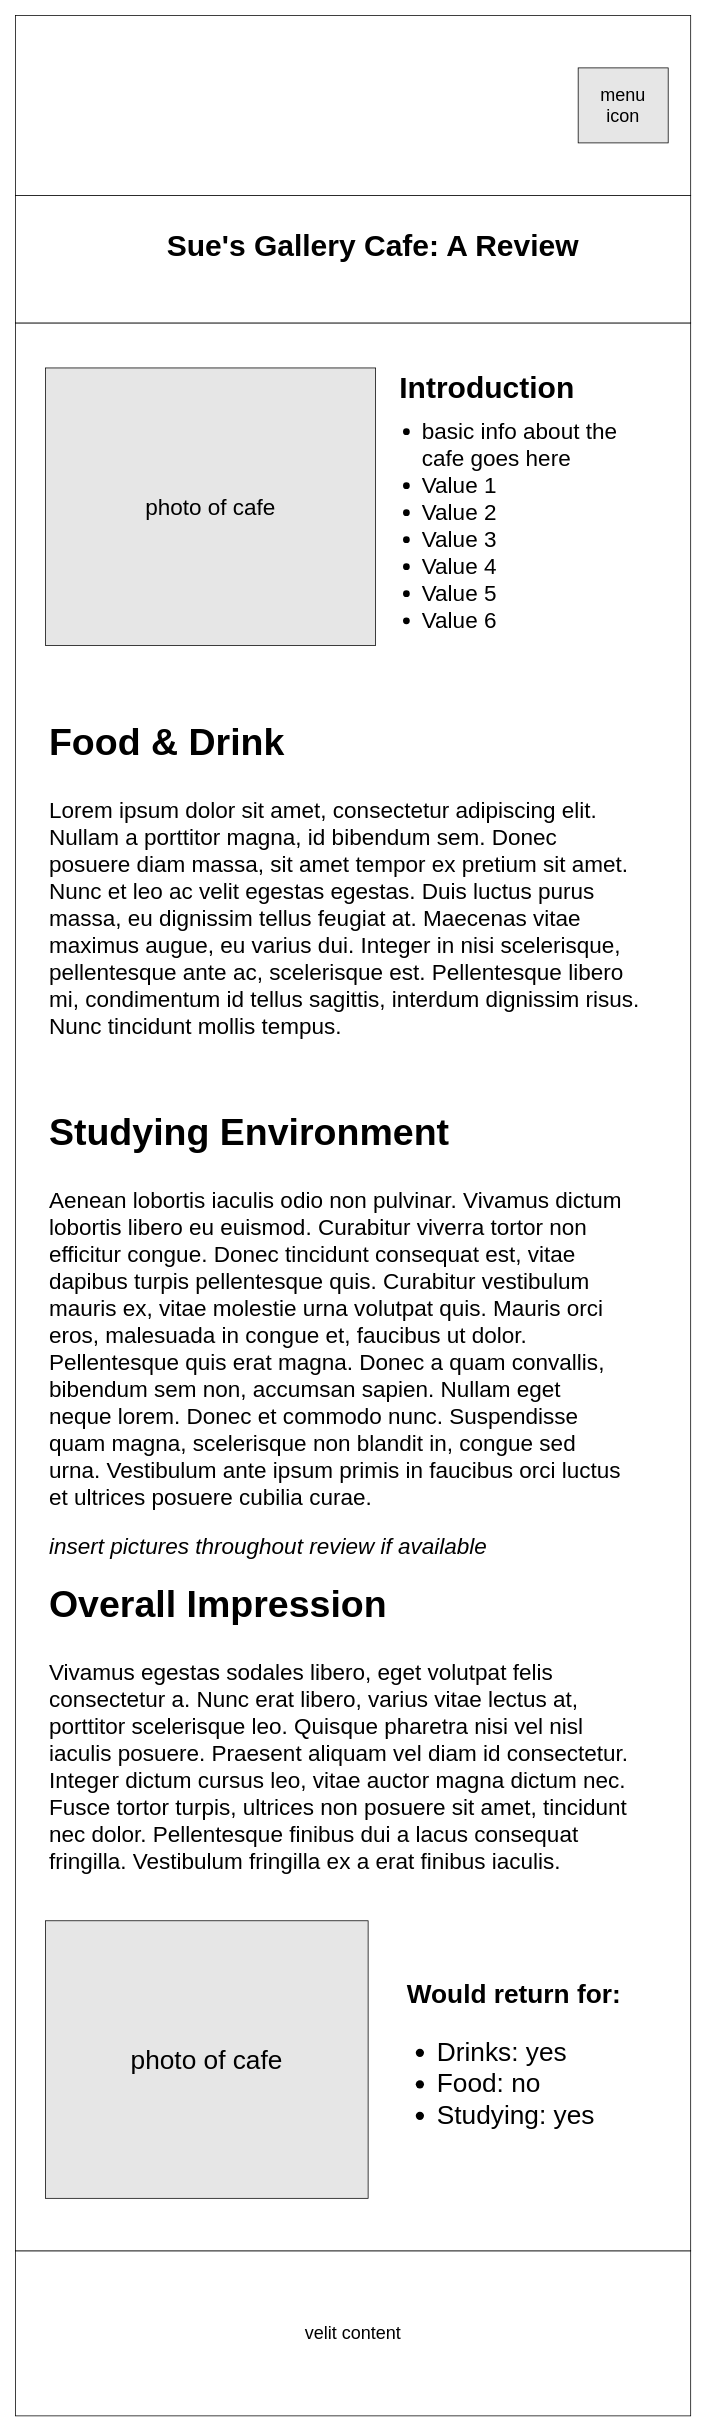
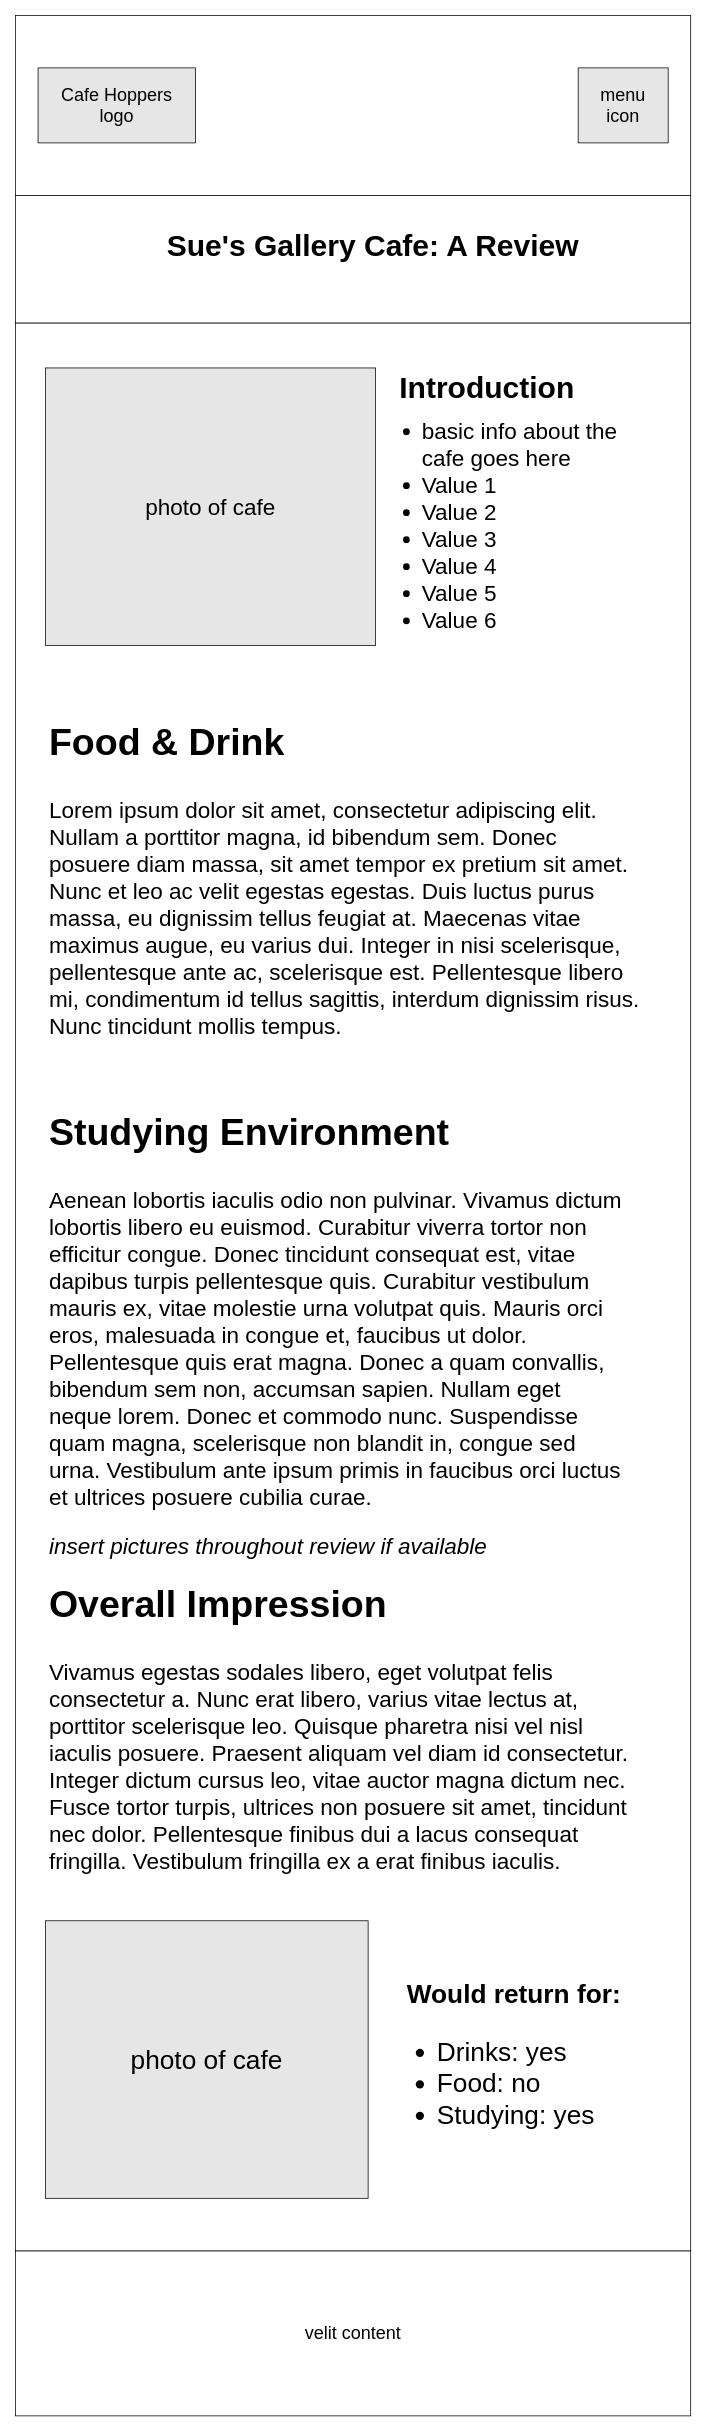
node "Cafe Hoppers logo": added
